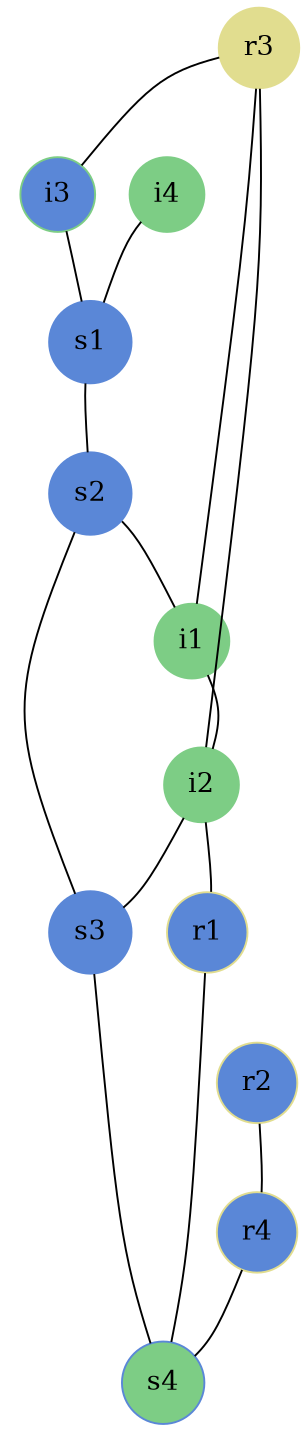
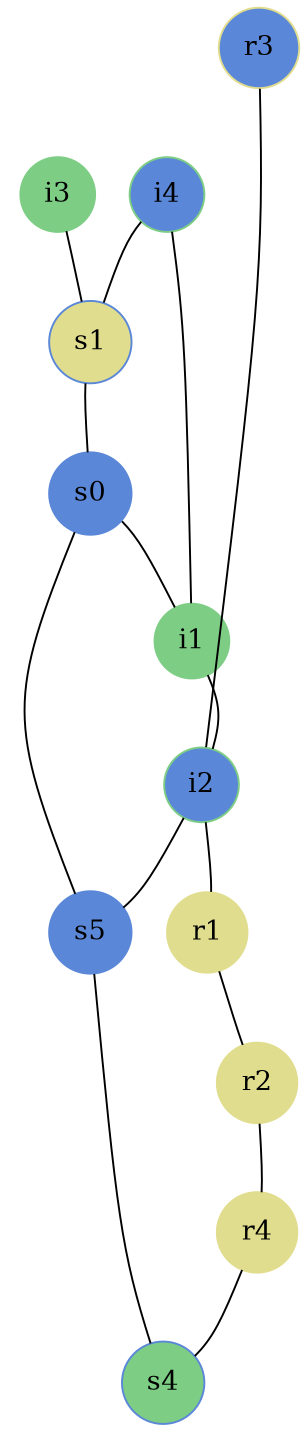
node "r3": fillcolor #e1dd8f -> #5a87d7
edge "r3" -- "i3": removed
node "i3": fillcolor #5a87d7 -> #7dcd85
node "i4": fillcolor #7dcd85 -> #5a87d7
node "s1": fillcolor #5a87d7 -> #e1dd8f
edge "r3" -- "i1": now "i4" -- "i1"
node "s2": label "s2" -> "s0"
node "i2": fillcolor #7dcd85 -> #5a87d7
node "s3": label "s3" -> "s5"
node "r1": fillcolor #5a87d7 -> #e1dd8f
node "r2": fillcolor #5a87d7 -> #e1dd8f
edge "r1" -- "s4": now "r1" -- "r2"
node "r4": fillcolor #5a87d7 -> #e1dd8f
